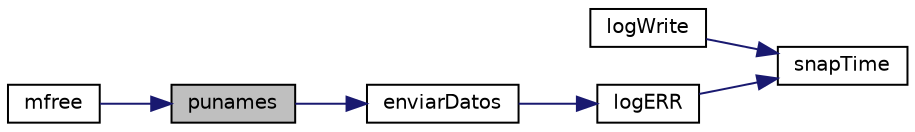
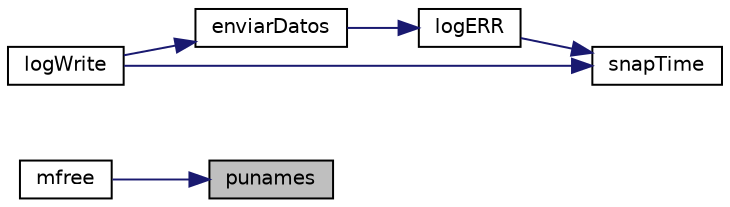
edge "punames" -> "enviarDatos": now "logWrite" -> "enviarDatos"
